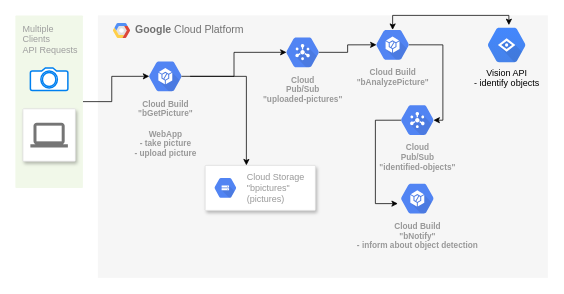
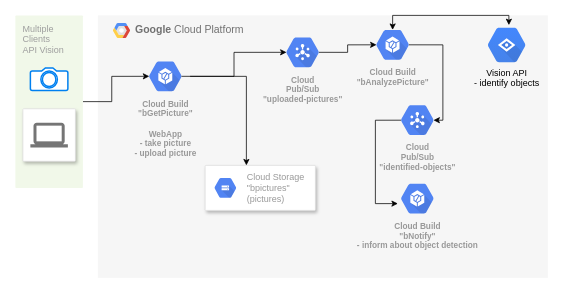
node "Multiple Clients API Requests": label "Multiple Clients API Requests" -> "Multiple Clients API Vision"
